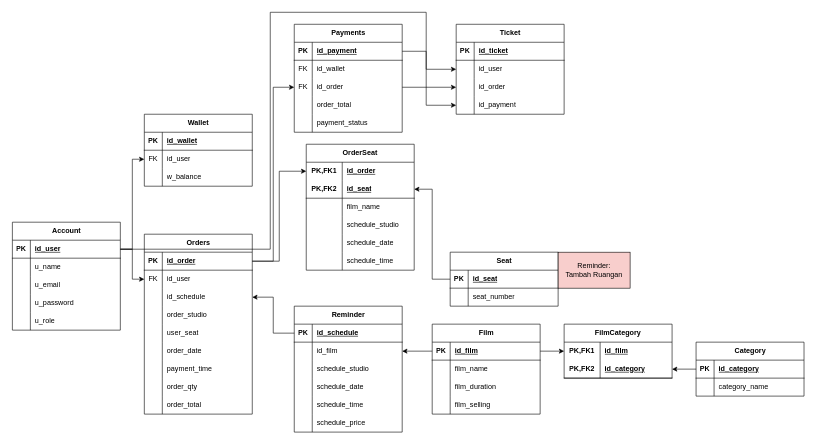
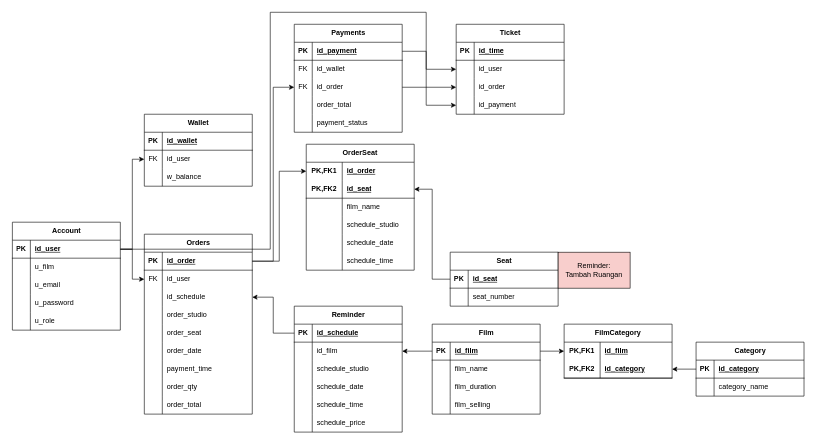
node "id_ticket": label "id_ticket" -> "id_time"
node "u_name": label "u_name" -> "u_film"
node "user_seat": label "user_seat" -> "order_seat"
